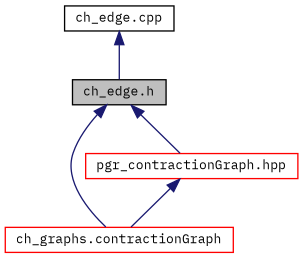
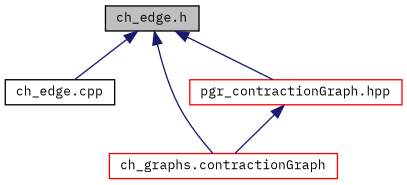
edge "ch_edge.h" -> "ch_edge.cpp": reversed
